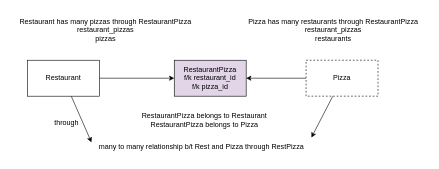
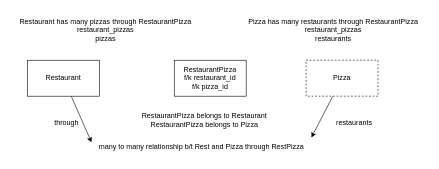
edge "Restaurant" -> "RestaurantPizza f/k restaurant_id f/k pizza_id": removed
node "RestaurantPizza f/k restaurant_id f/k pizza_id": fillcolor #e1d5e7 -> #ffffff
edge "Pizza" -> "RestaurantPizza f/k restaurant_id f/k pizza_id": removed
node "restaurants": added
